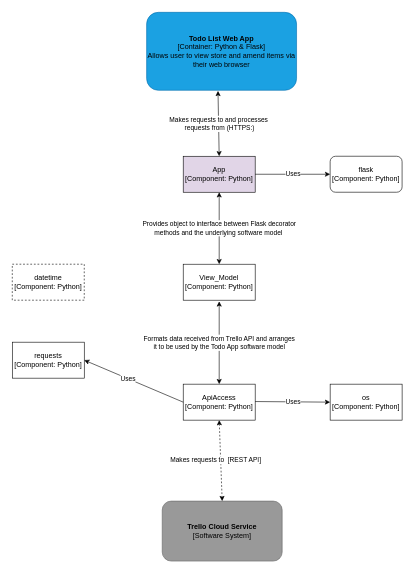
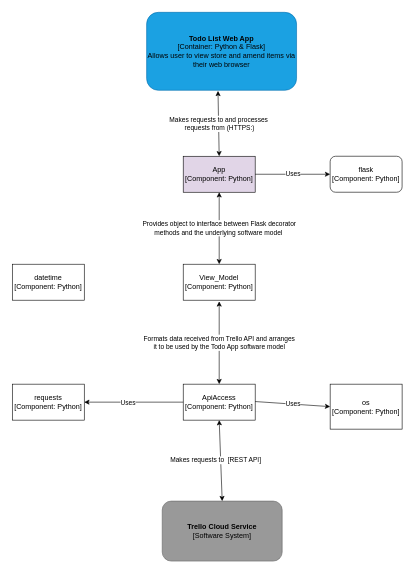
node "datetime [Component: Python]": style dashed -> solid
node "requests [Component: Python]": moved (48, 360) -> (48, 402)
node "os [Component: Python]": size 72x36 -> 72x45
edge "ApiAccess [Component: Python]" -- "Trello Cloud Service [Software System]": style dashed -> solid
